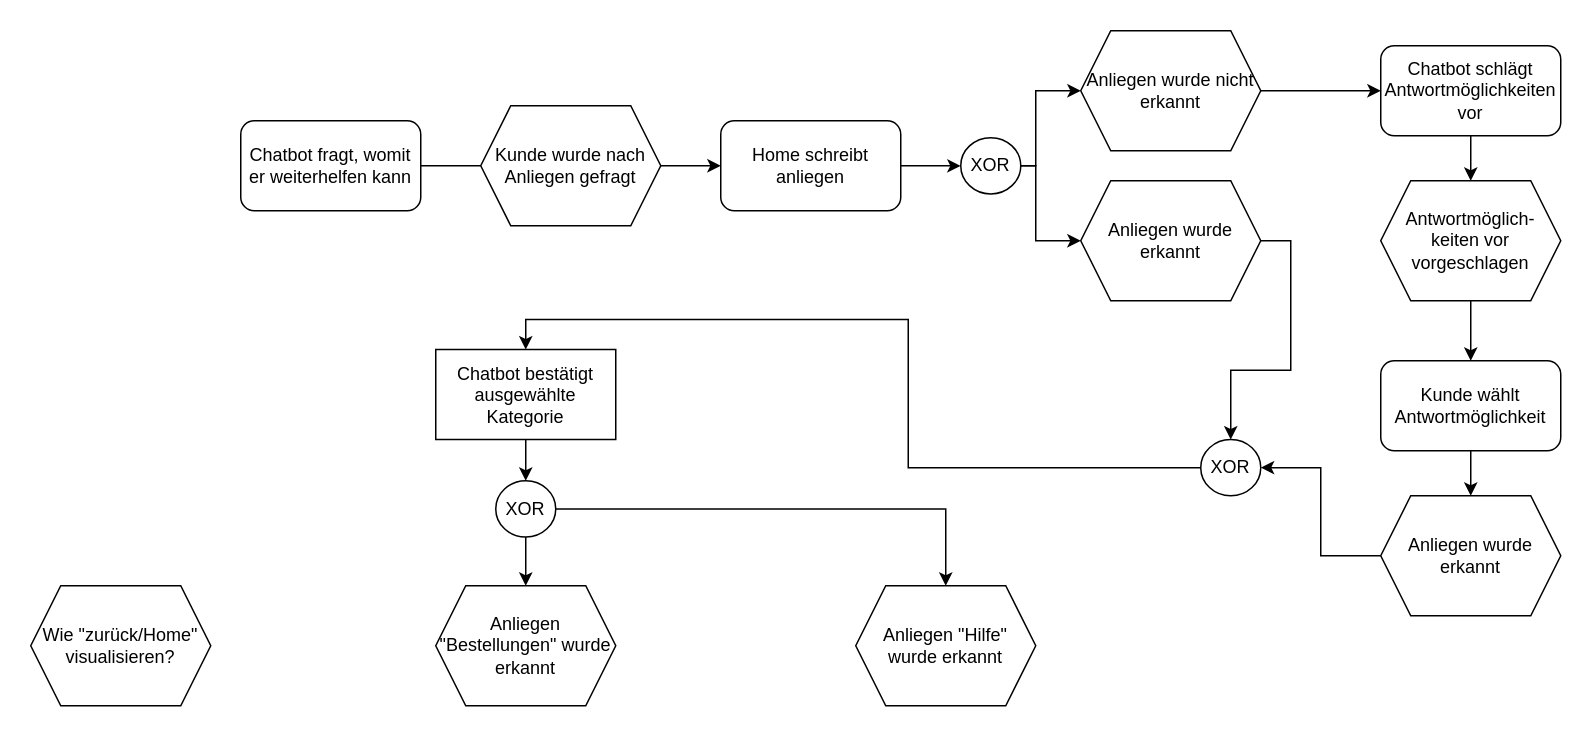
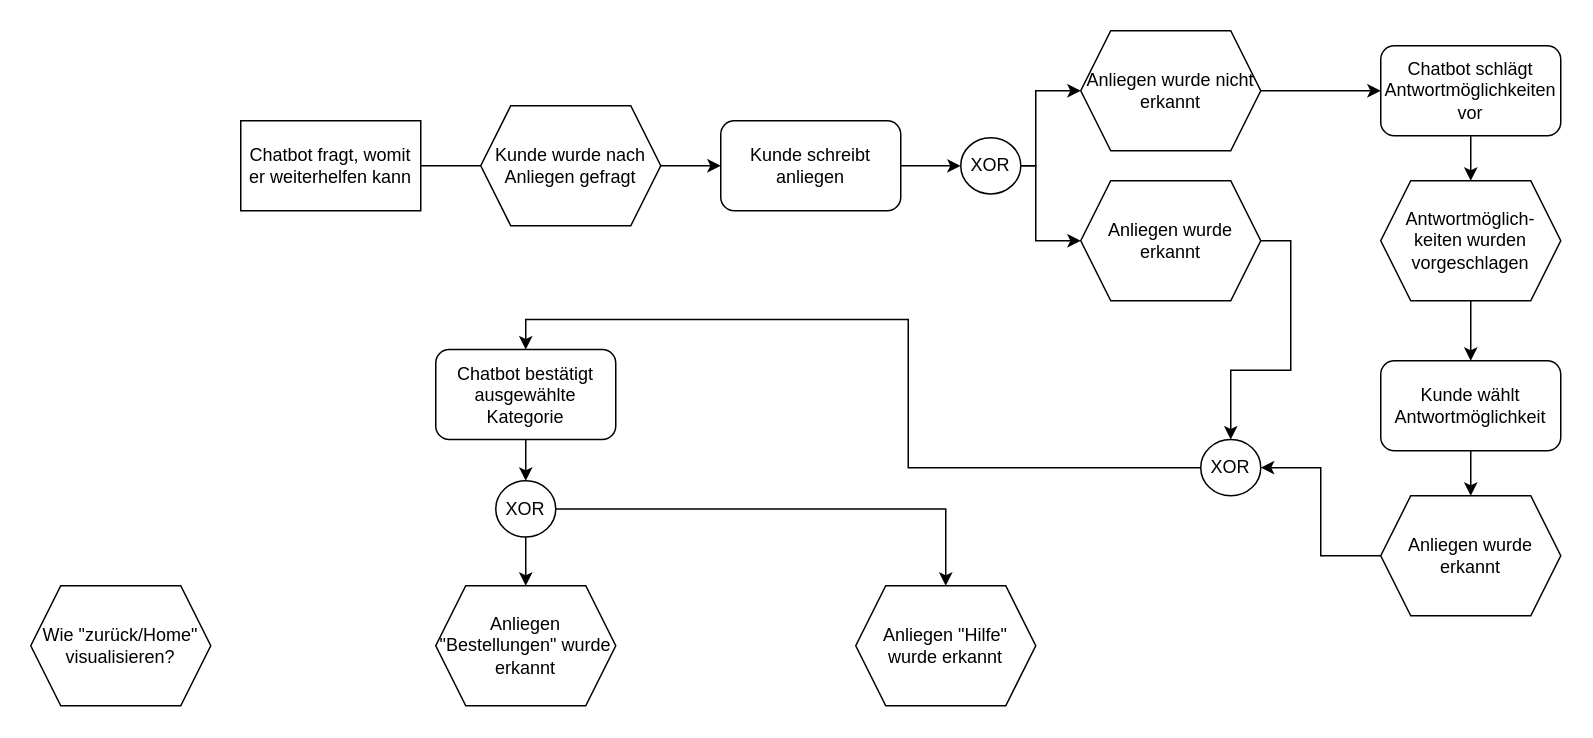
node "Chatbot fragt, womit er weiterhelfen kann": shape rounded rectangle -> rectangle
node "Home schreibt anliegen": label "Home schreibt anliegen" -> "Kunde schreibt anliegen"
node "Antwortmöglich-keiten vor vorgeschlagen": label "Antwortmöglich-keiten vor vorgeschlagen" -> "Antwortmöglich-keiten wurden vorgeschlagen"
node "Chatbot bestätigt ausgewählte Kategorie": shape rectangle -> rounded rectangle
